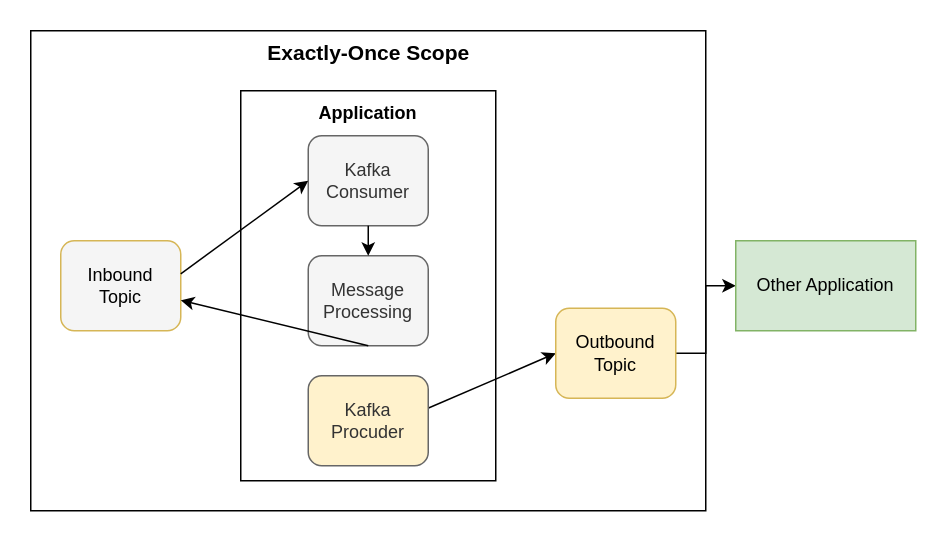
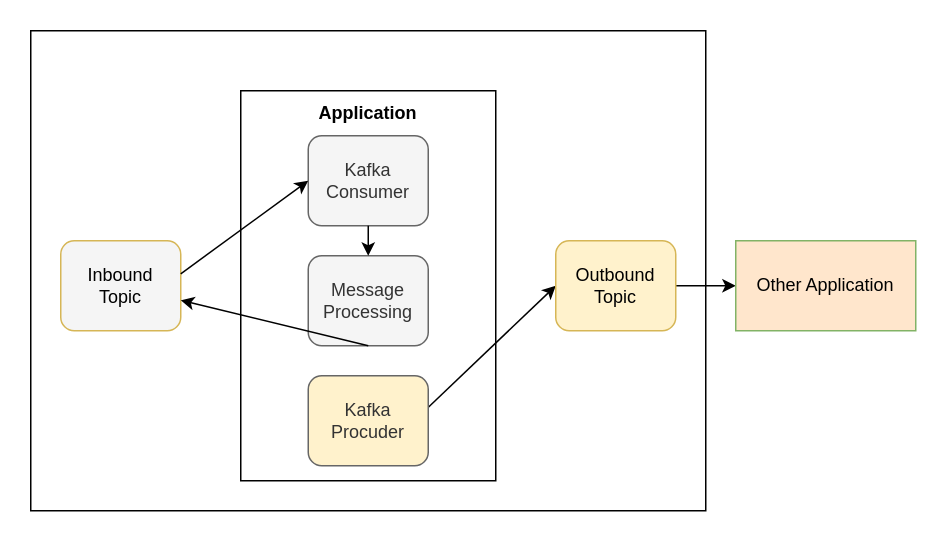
node "Exactly-Once Scope": removed
node "Other Application": fillcolor #d5e8d4 -> #ffe6cc
node "Outbound Topic": moved (616, 353) -> (616, 286)
